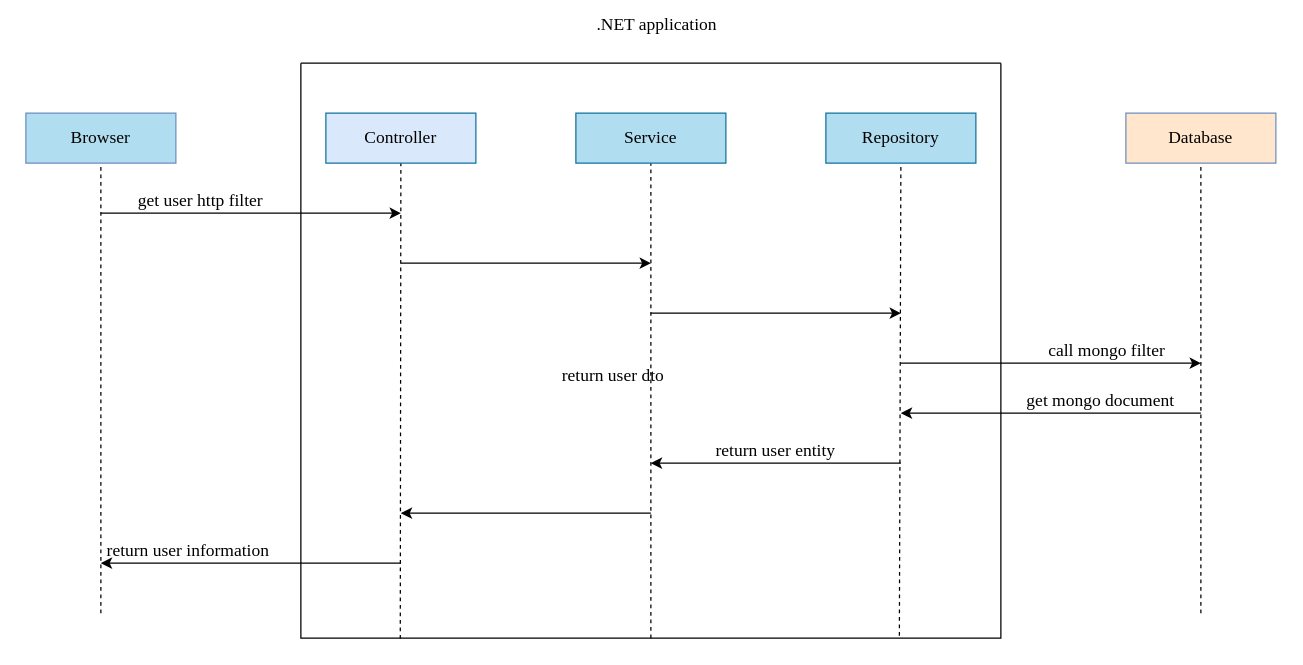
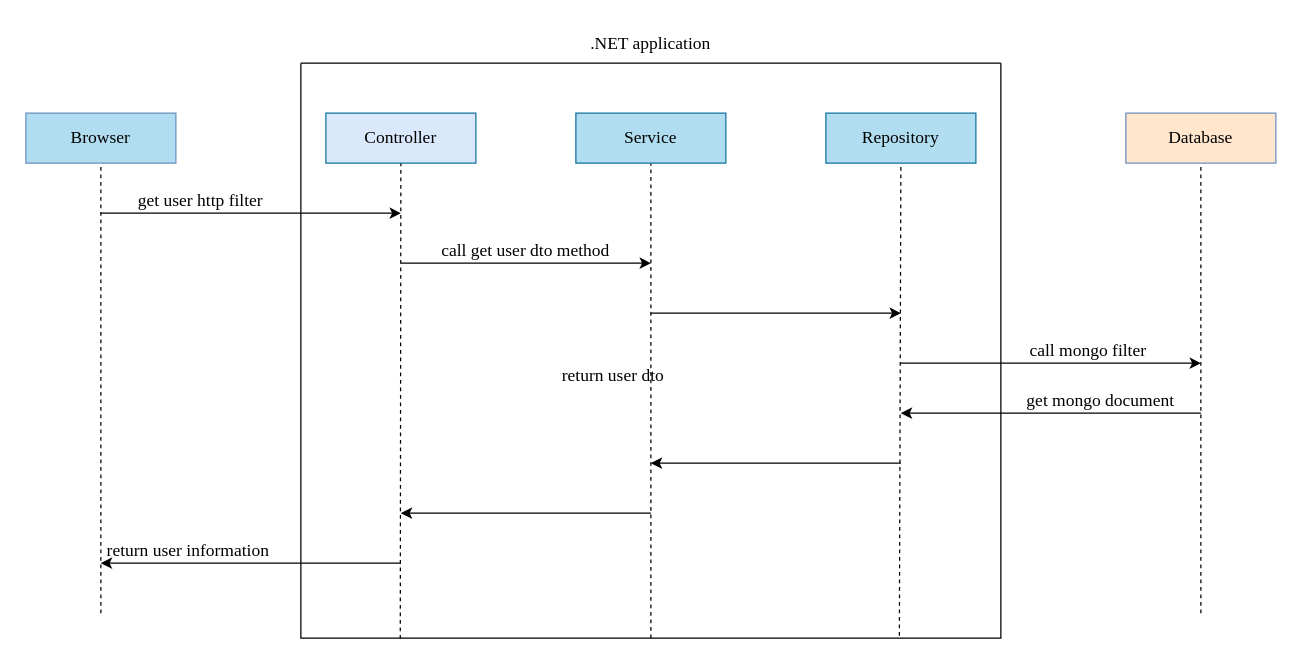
node ".NET application": moved (657, 26) -> (651, 44)
node "call get user dto method": added
node "call mongo filter": moved (1107, 351) -> (1088, 351)
node "return user entity": removed
